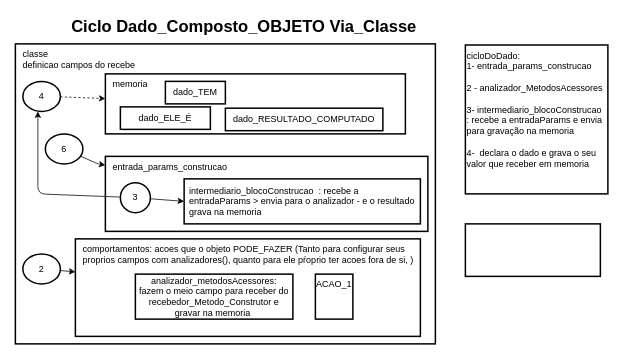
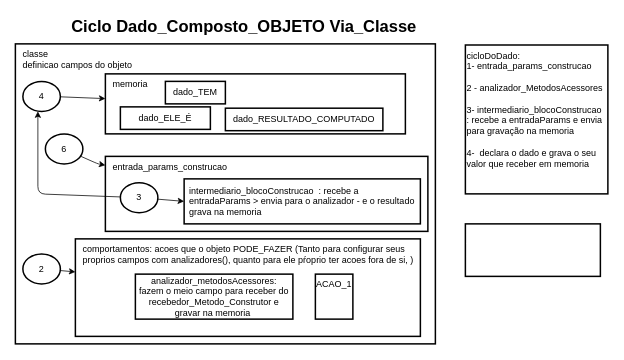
node "classe definicao campos do recebe": label "classe definicao campos do recebe" -> "classe definicao campos do objeto"
edge "4" -> "memoria": style dashed -> solid
node "3": size 30x30 -> 38x30
